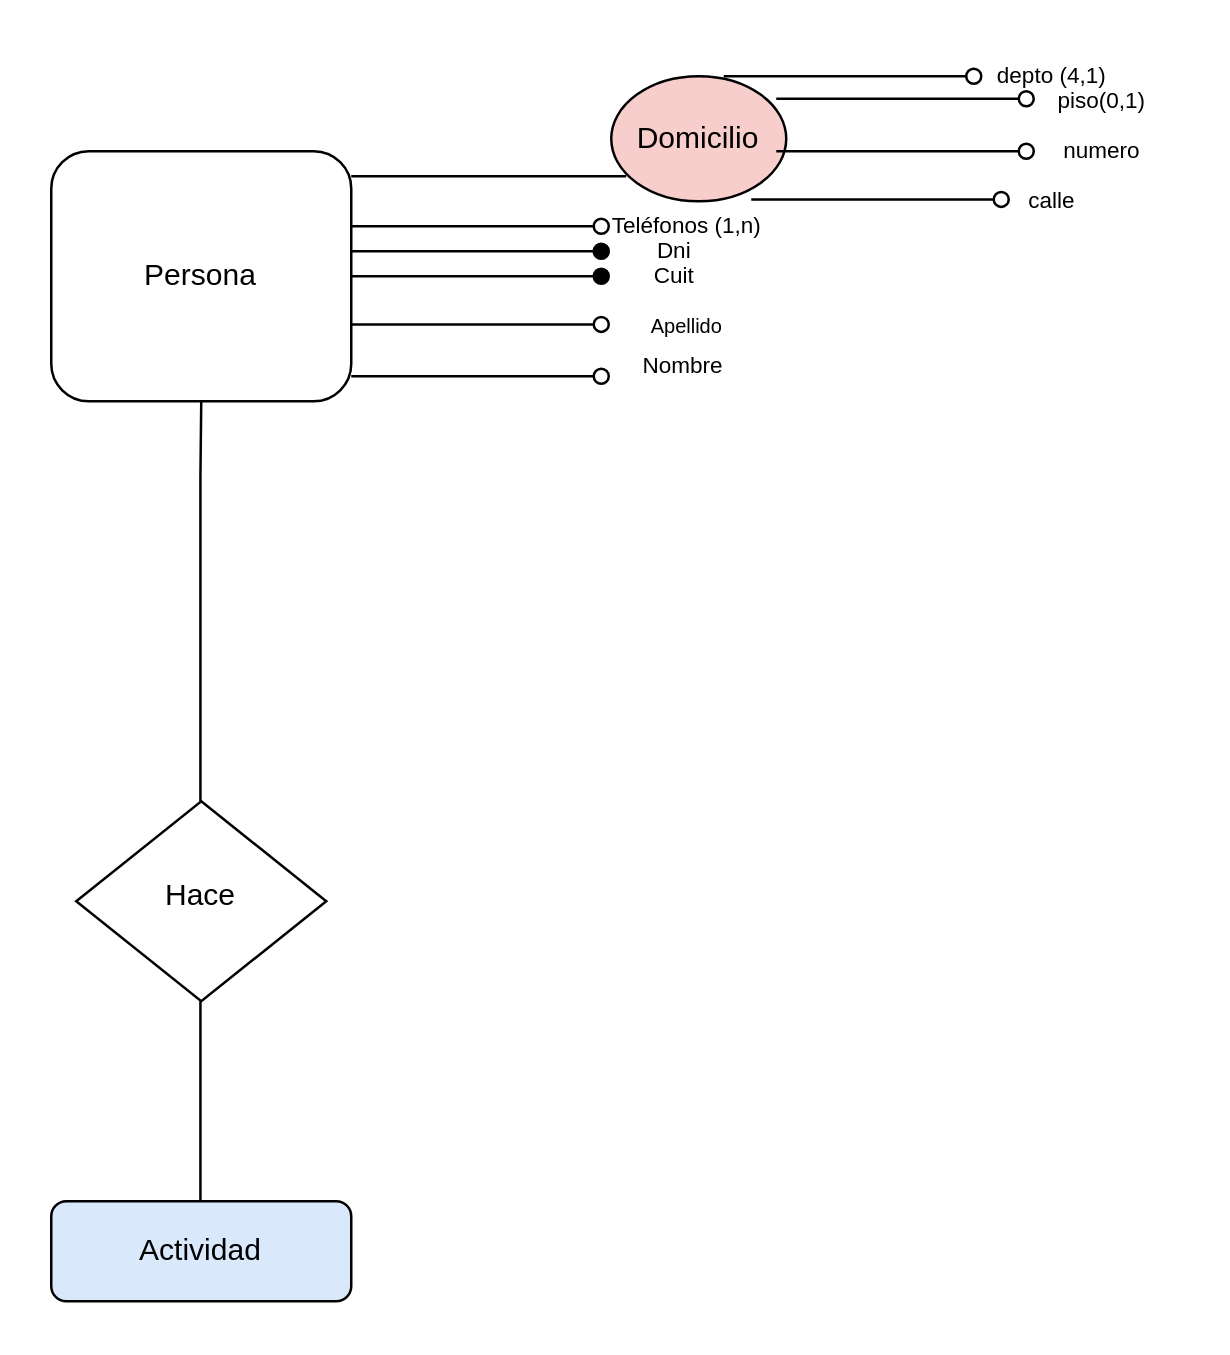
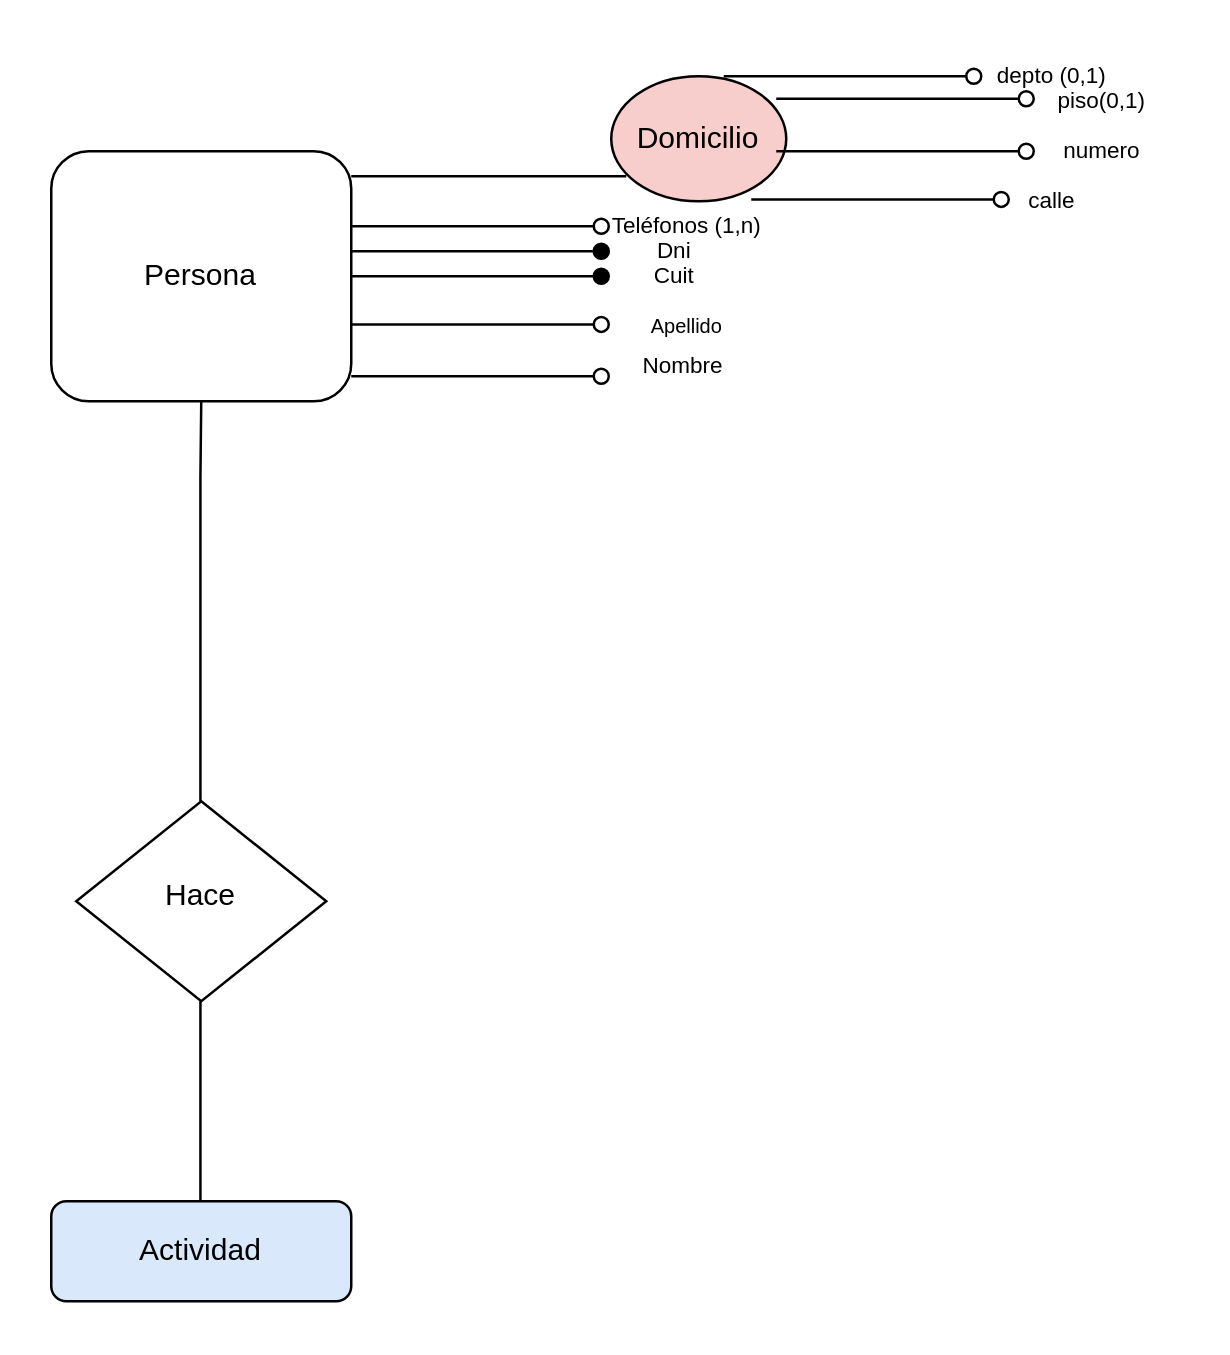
node "depto (4,1)": label "depto (4,1)" -> "depto (0,1)"
